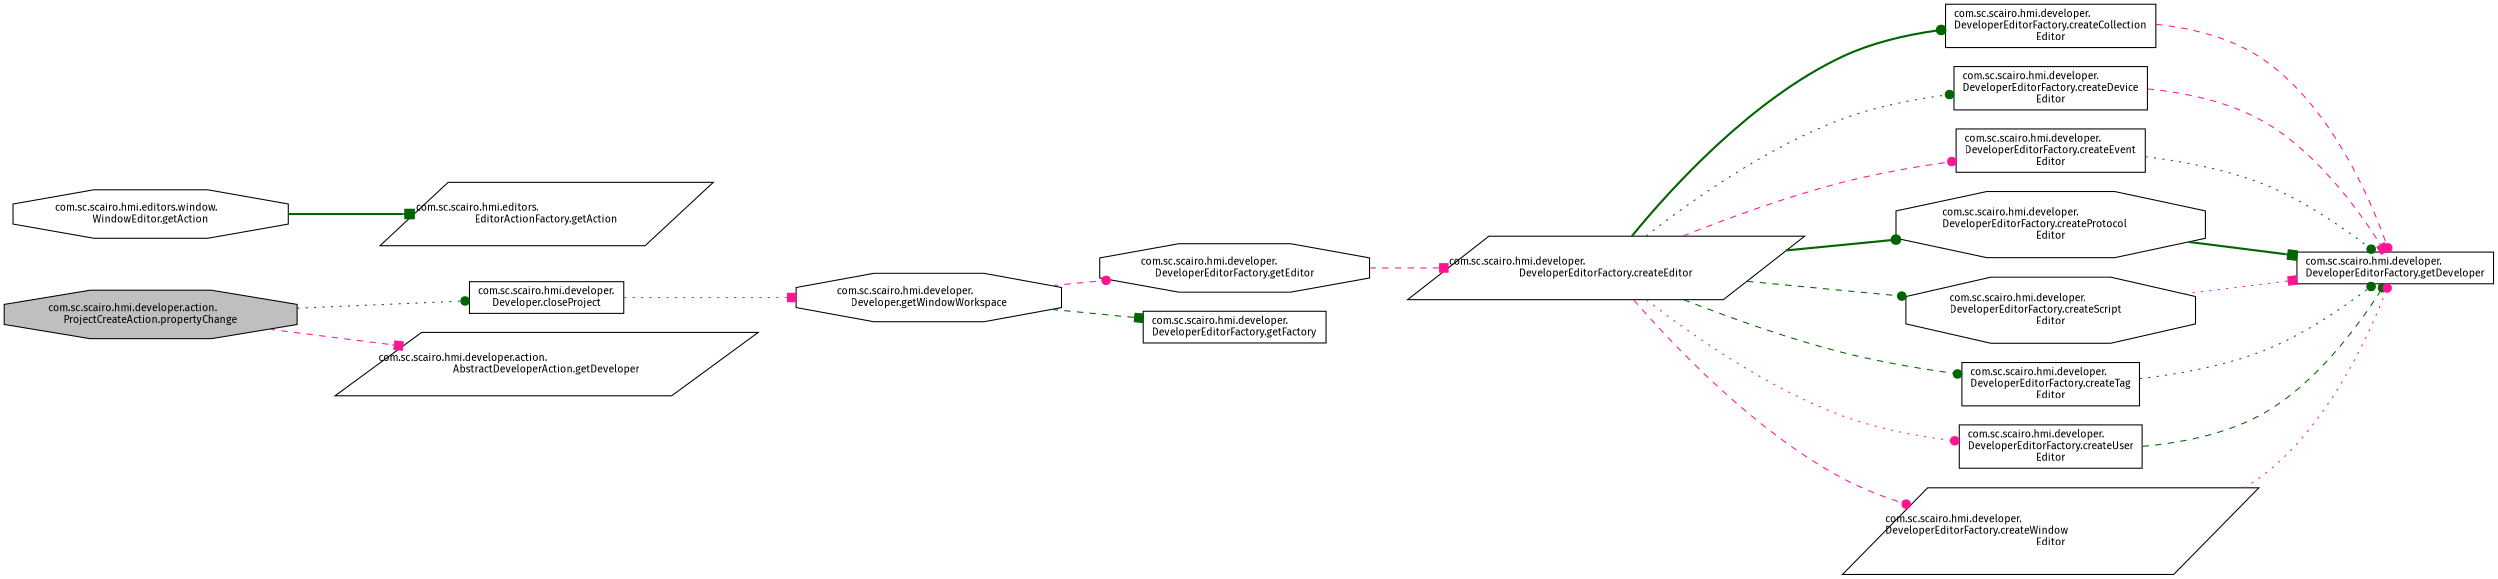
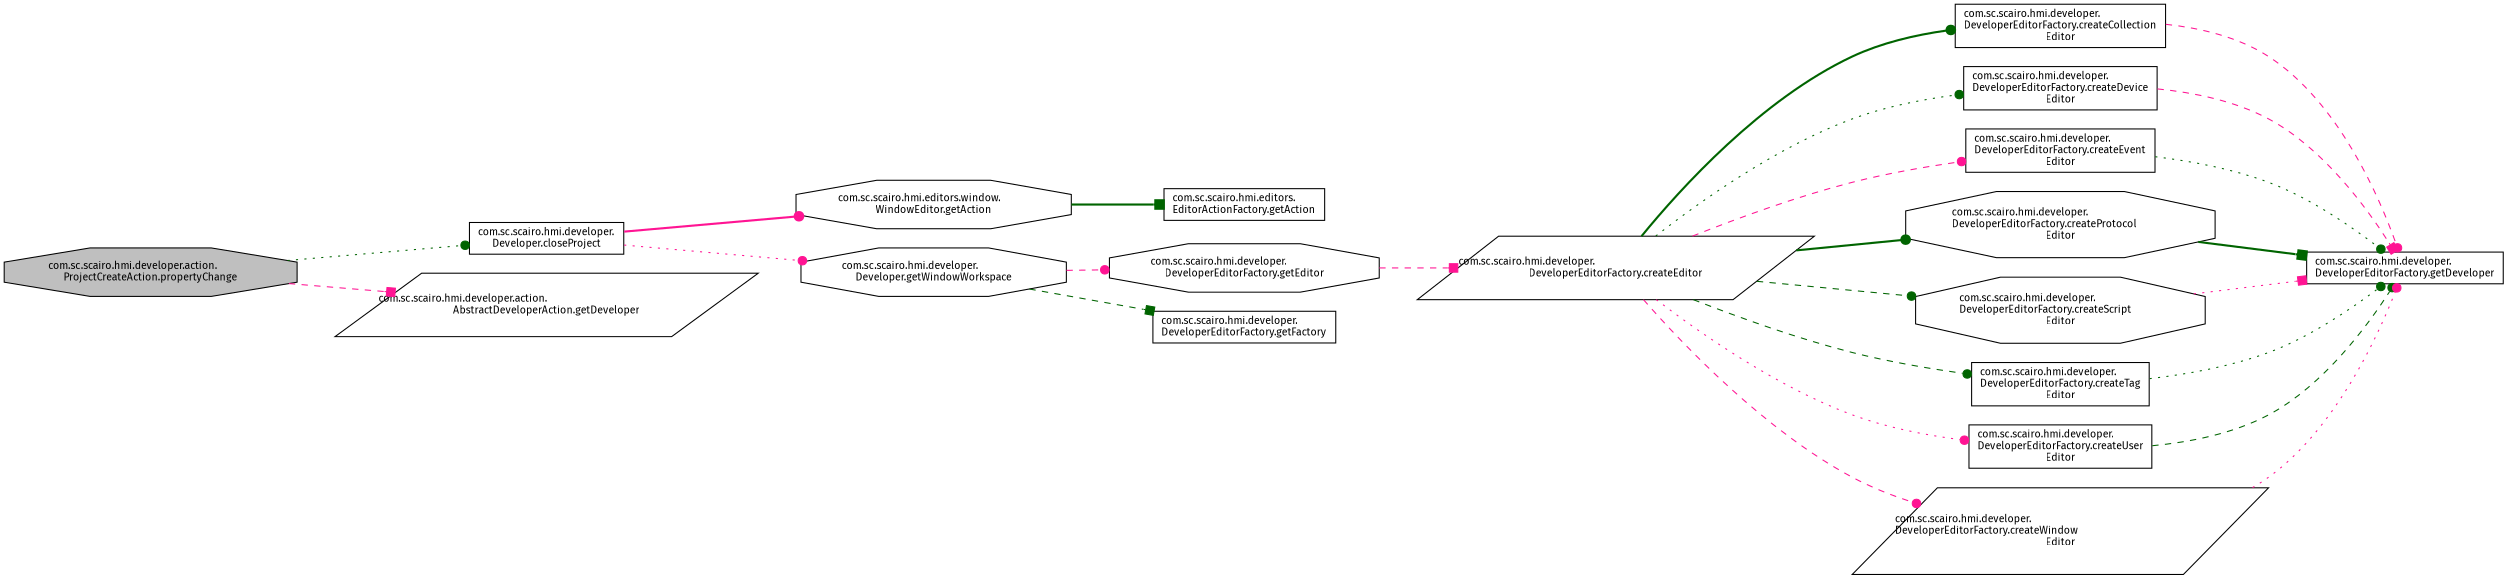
node "com.sc.scairo.hmi.editors. EditorActionFactory.getAction": shape parallelogram -> box
edge "com.sc.scairo.hmi.developer. Developer.closeProject" -> "com.sc.scairo.hmi.editors.window. WindowEditor.getAction": added
edge "com.sc.scairo.hmi.developer. Developer.closeProject" -> "com.sc.scairo.hmi.developer. Developer.getWindowWorkspace": arrowhead box -> dot
